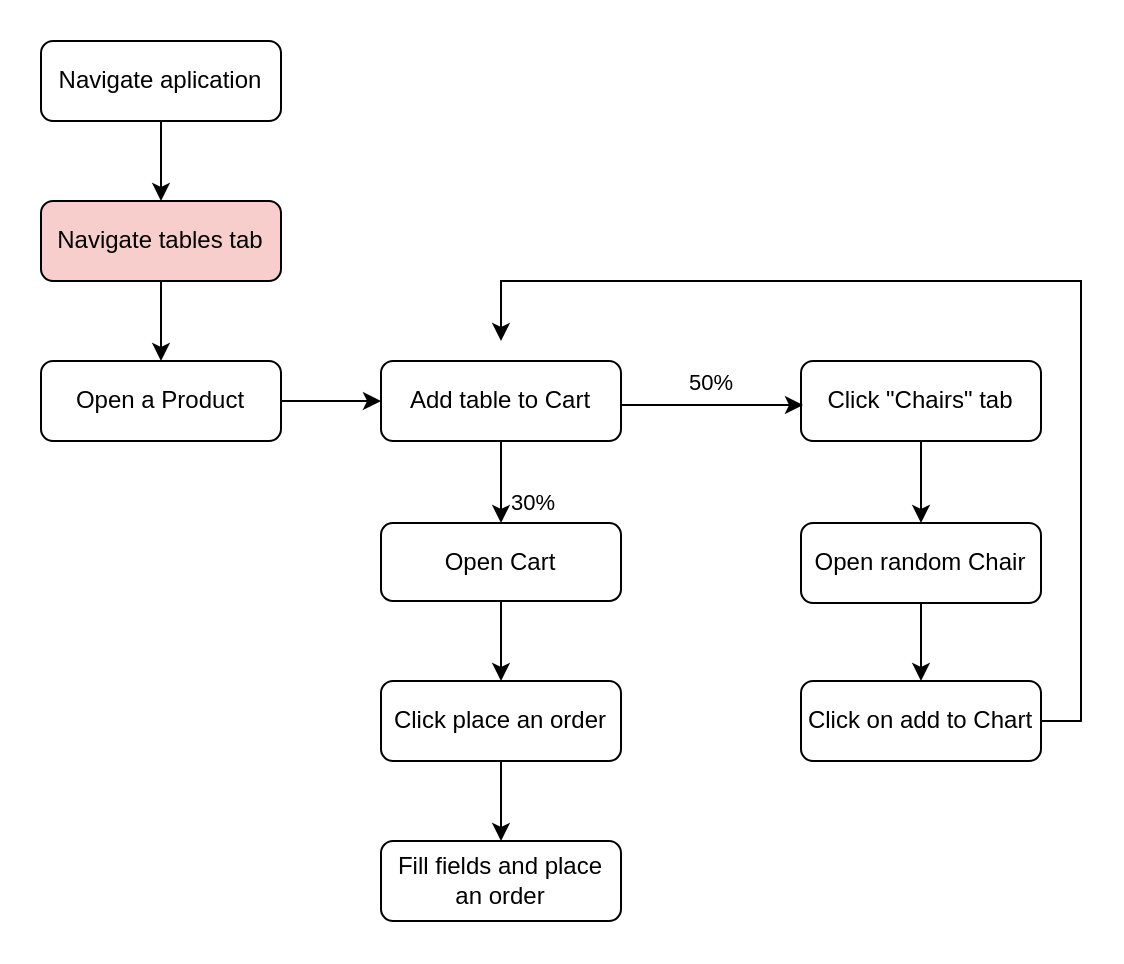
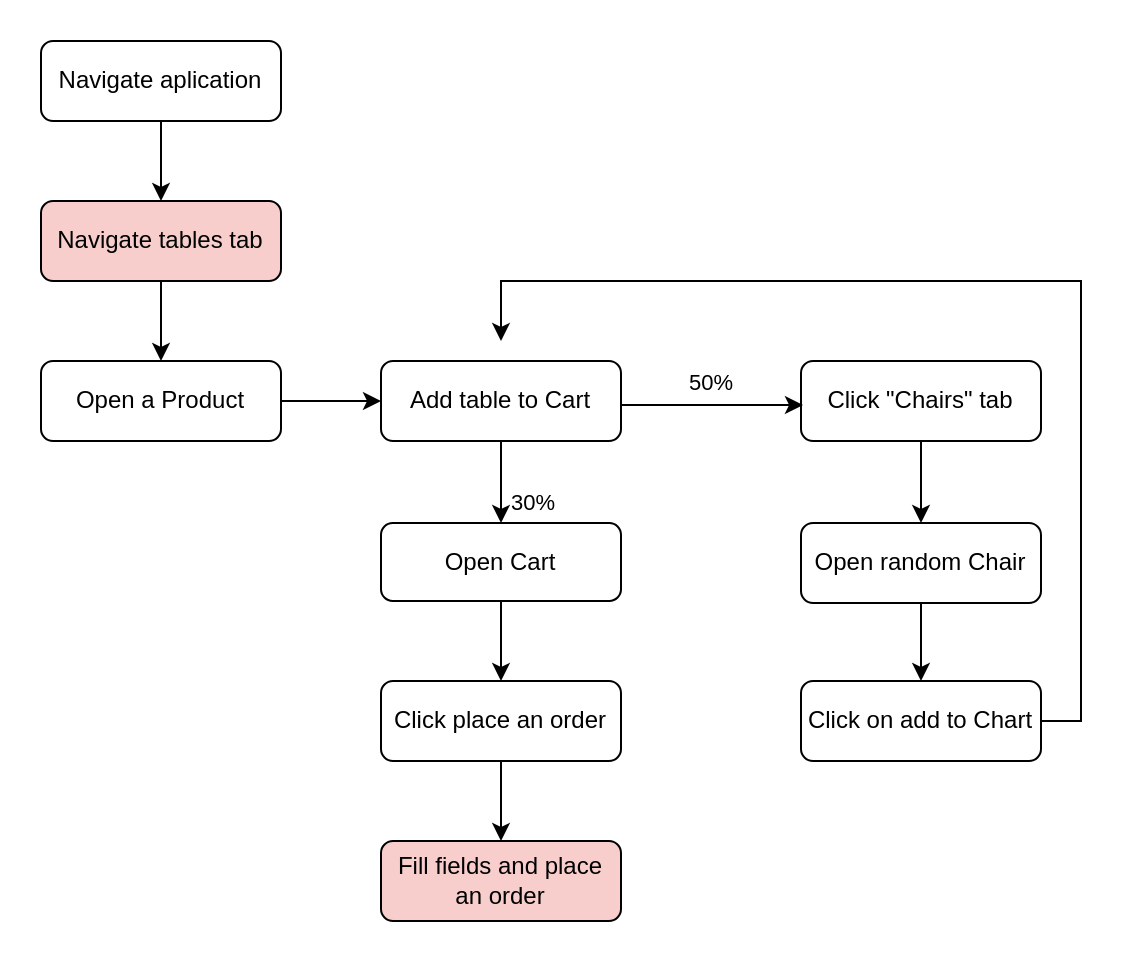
node "Fill fields and place an order": fillcolor #ffffff -> #f8cecc
